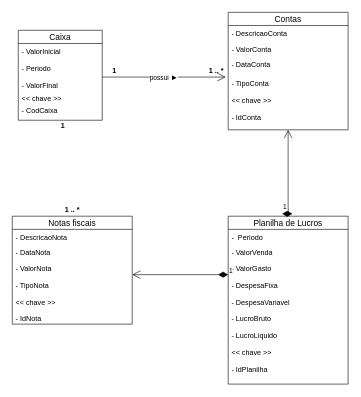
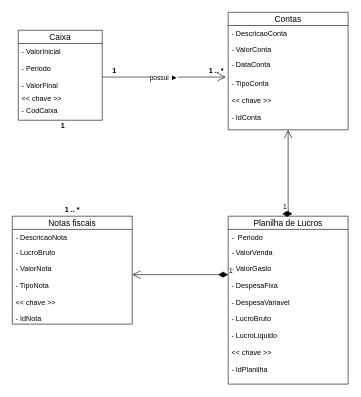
node "- DataNota": label "- DataNota" -> "- LucroBruto"
